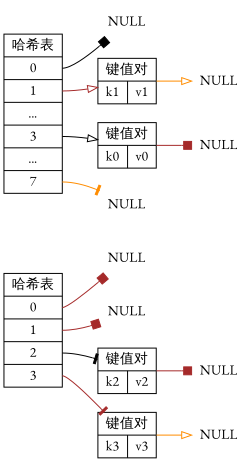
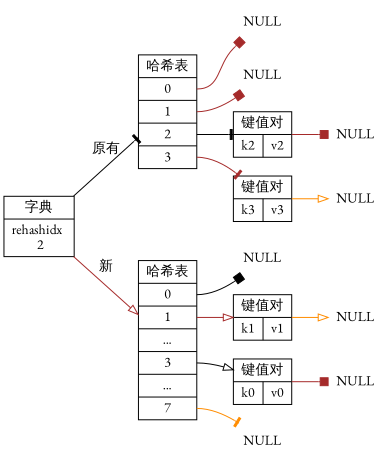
node "字典": added
